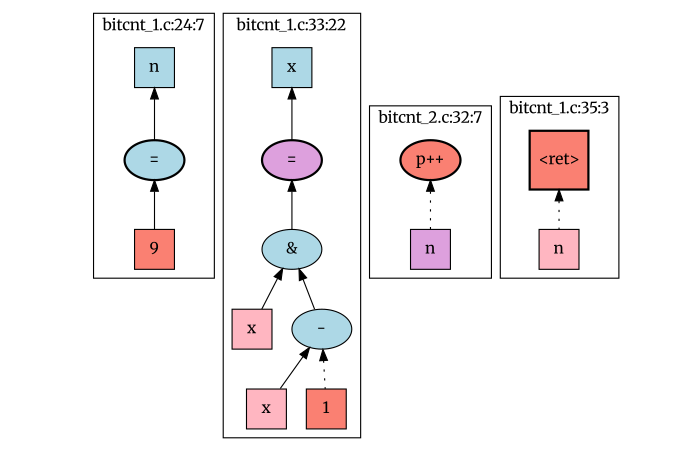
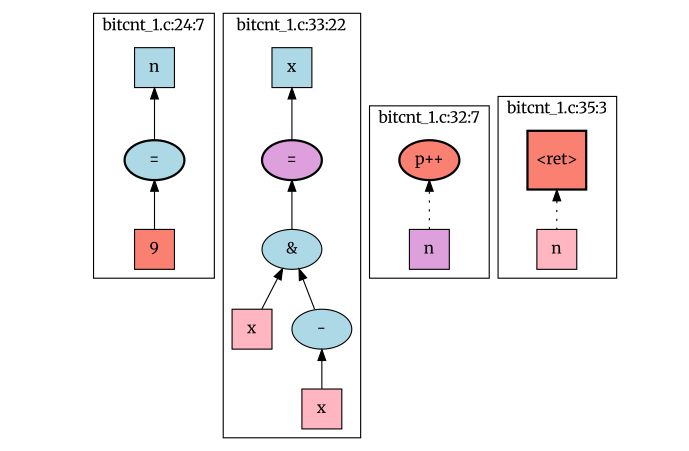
cluster "bitcnt_2.c:32:7": label "bitcnt_2.c:32:7" -> "bitcnt_1.c:32:7"
node "1": removed
